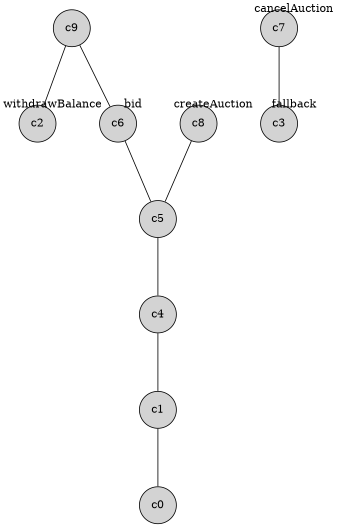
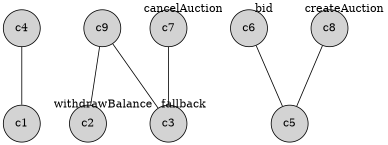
edge "c9" -- "c6": now "c9" -- "c3"
edge "c5" -- "c4": removed
node "c0": removed
